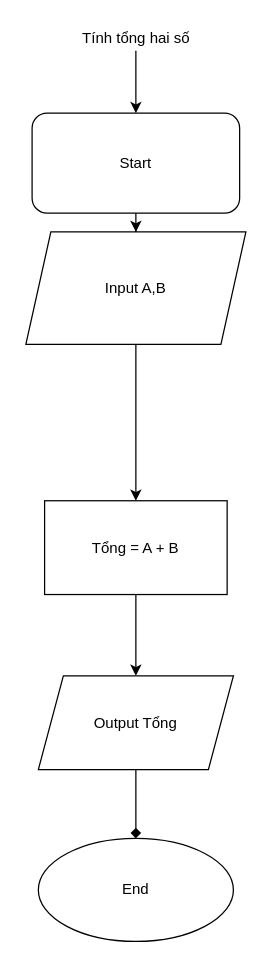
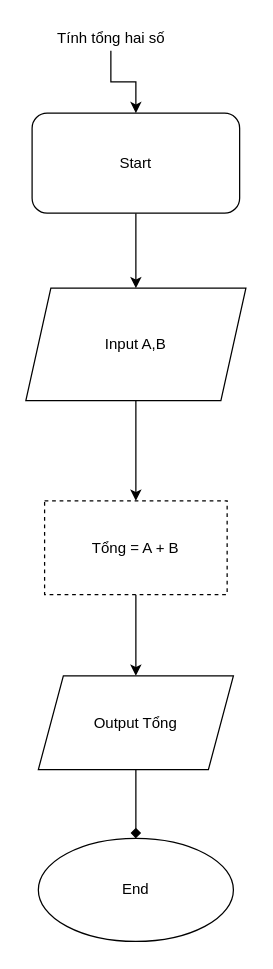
node "Tính tổng hai số": moved (136, 38) -> (111, 38)
node "Input A,B": moved (136, 288) -> (136, 344)
node "Tổng = A + B": style solid -> dashed
